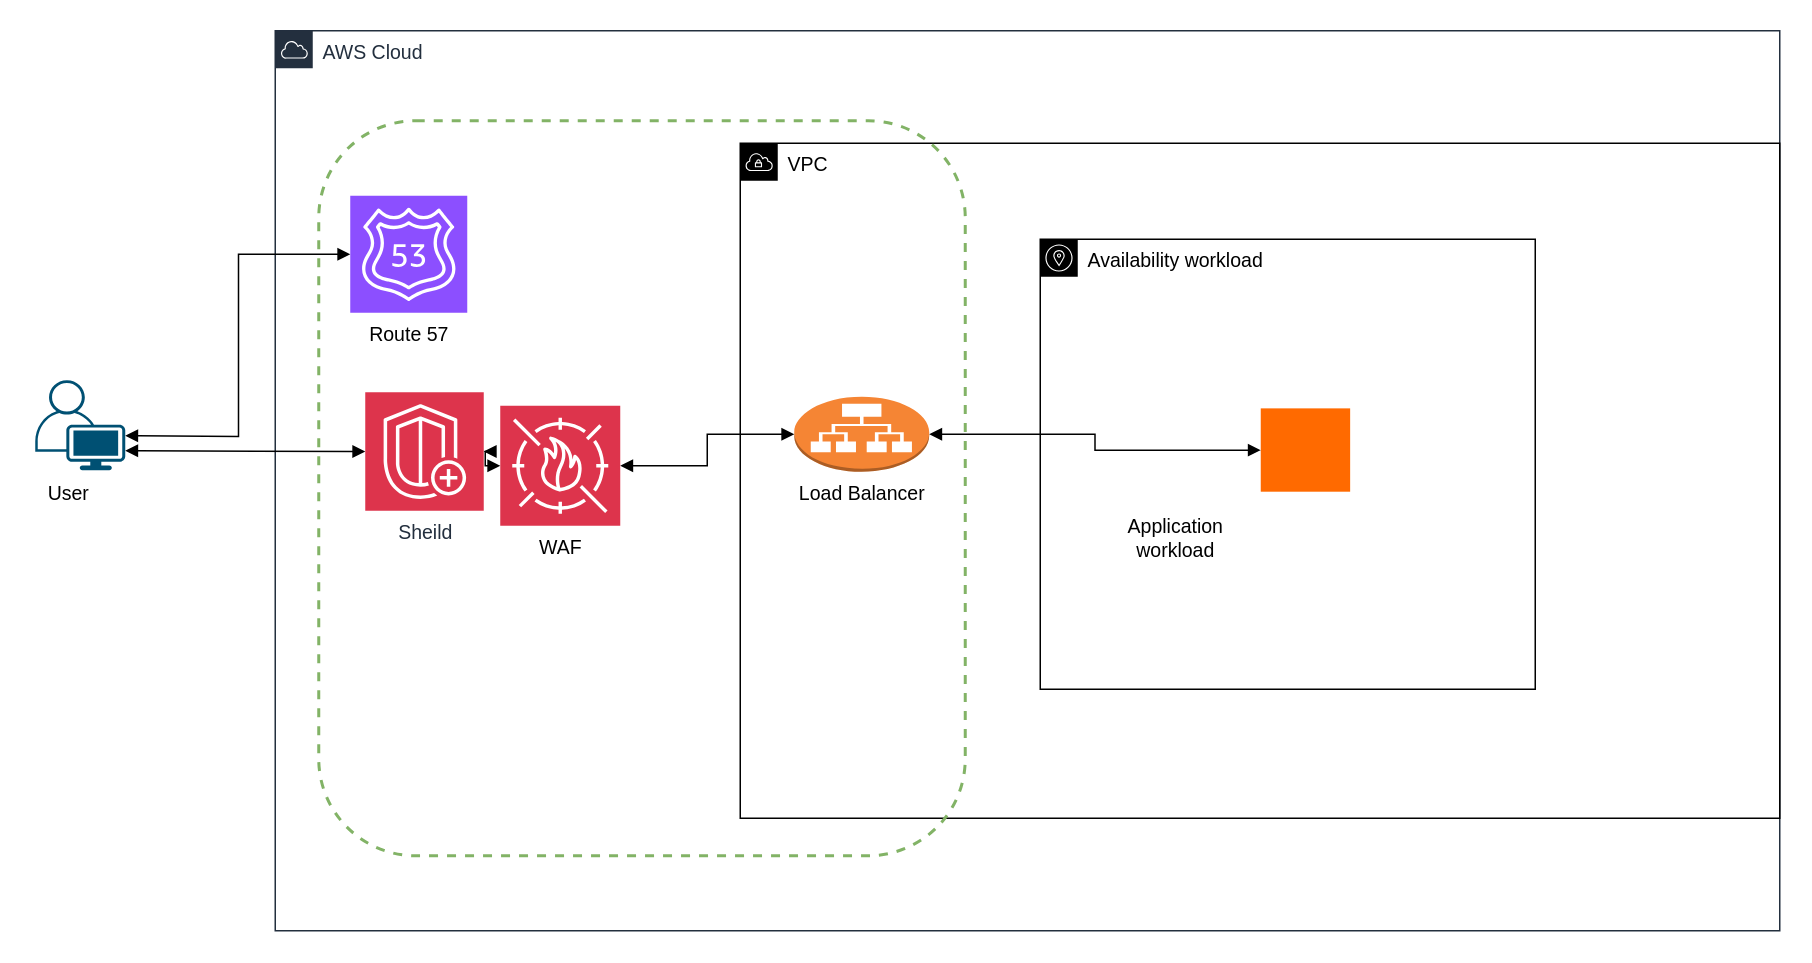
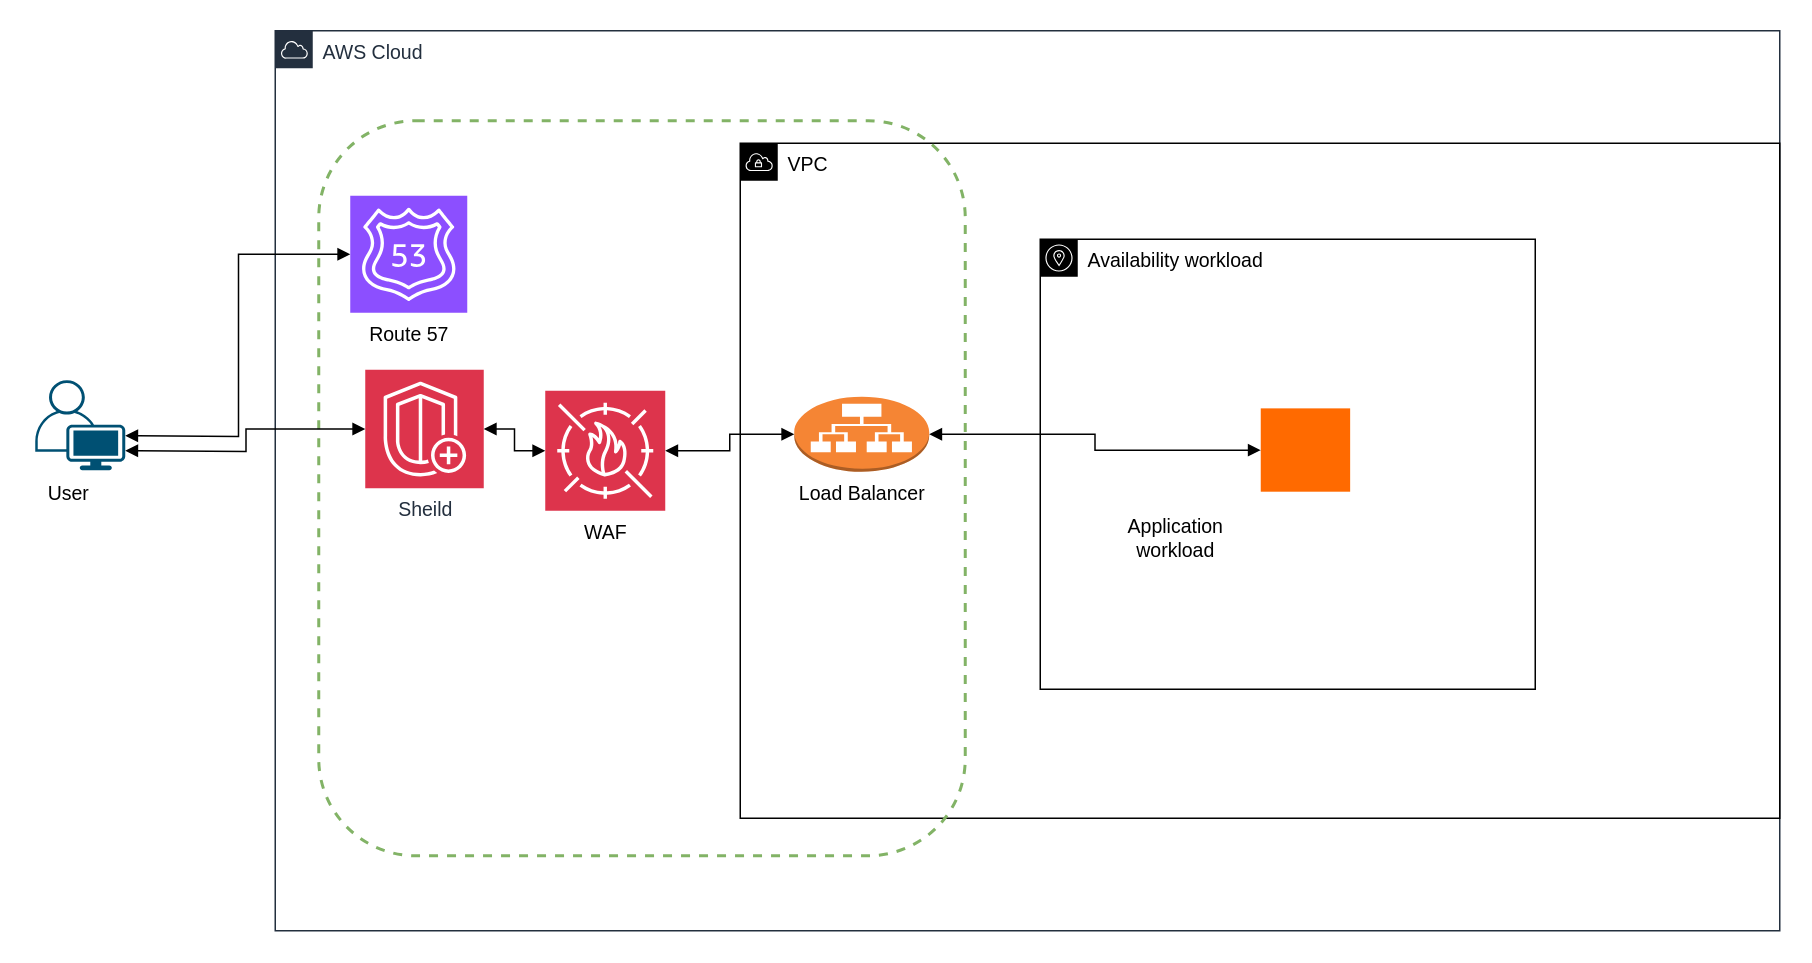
node "Sheild": moved (425, 452) -> (425, 429)
node "WAF": moved (560, 466) -> (605, 451)
